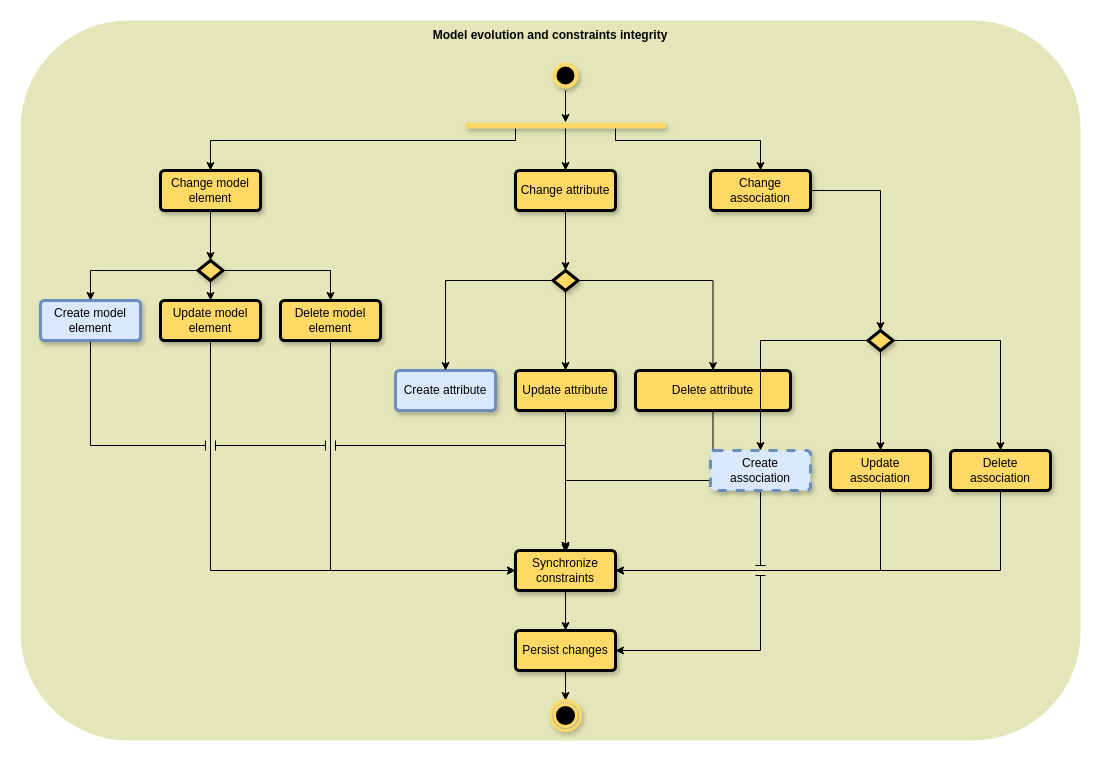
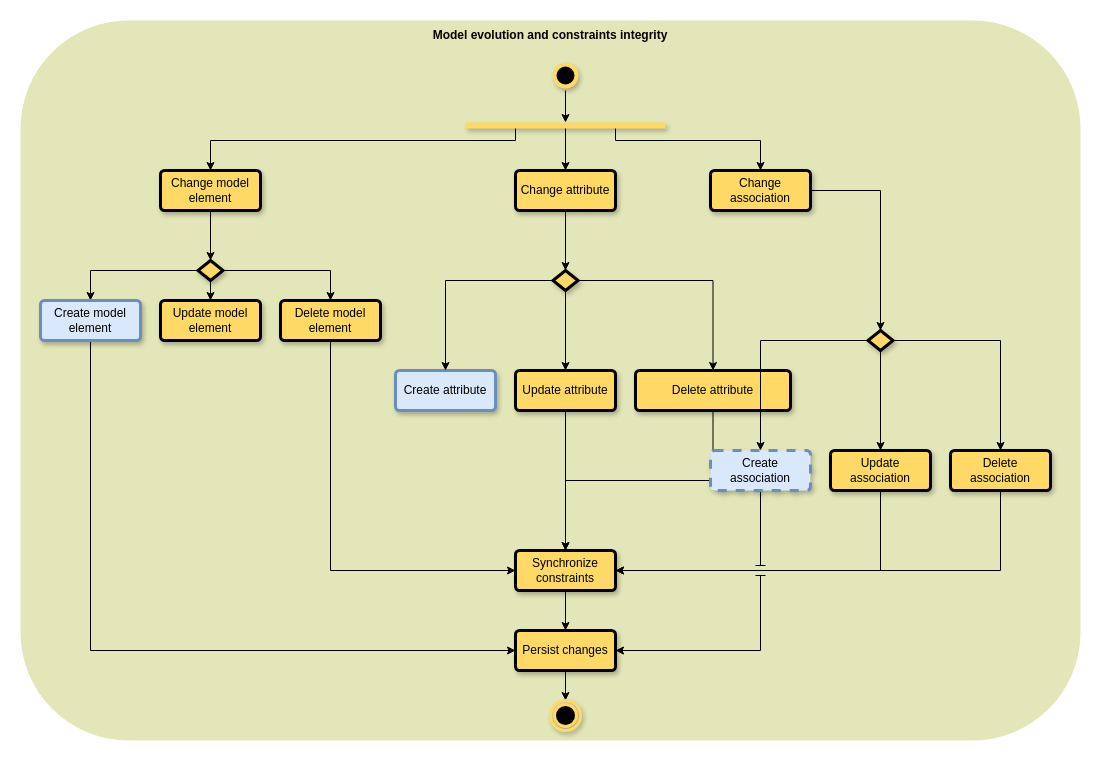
edge "Create model element" -> "Synchronize constraints": now "Create model element" -> "Persist changes"
edge "Update model element" -> "Synchronize constraints": removed
